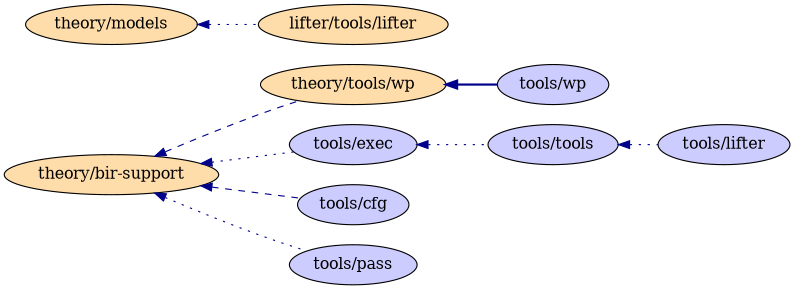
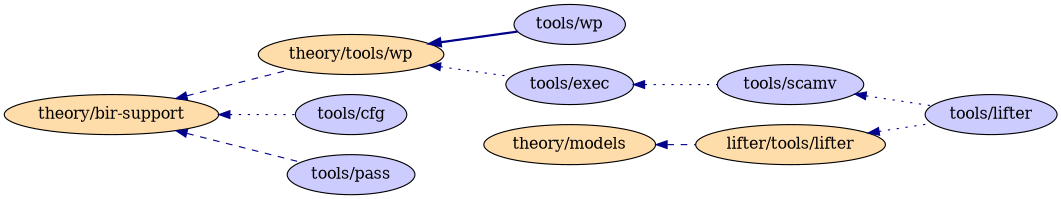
edge "lifter/tools/lifter" -> "theory/models": style dotted -> dashed
edge "tools/lifter" -> "lifter/tools/lifter": added
node "tools/tools": label "tools/tools" -> "tools/scamv"
edge "tools/exec" -> "theory/bir-support": now "tools/exec" -> "theory/tools/wp"
edge "tools/cfg" -> "theory/bir-support": style dashed -> dotted
edge "tools/pass" -> "theory/bir-support": style dotted -> dashed
